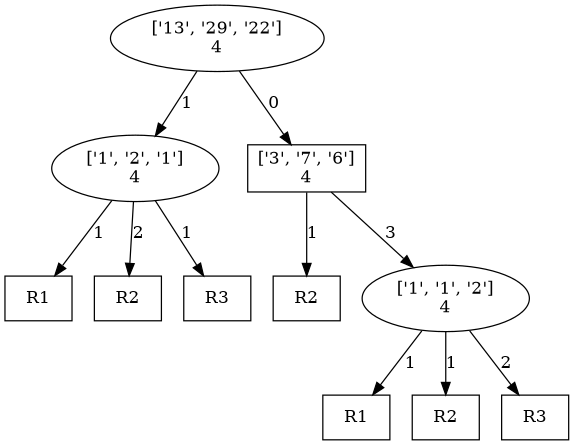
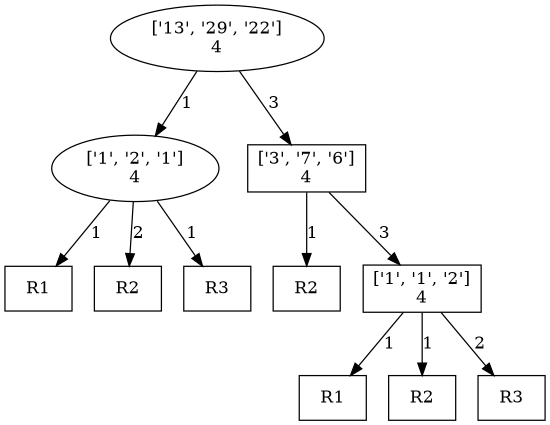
edge "['13', '29', '22'] 4" -> "['3', '7', '6'] 4": label "0" -> "3"
node "['1', '1', '2'] 4": shape ellipse -> box
